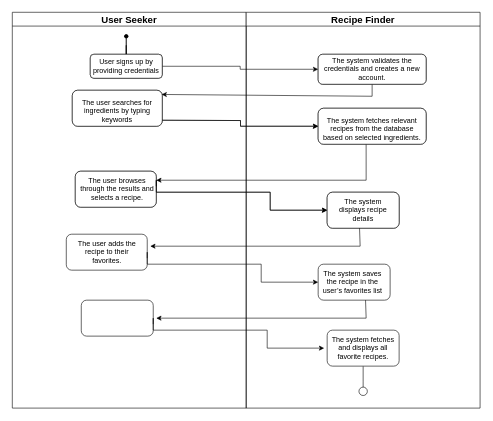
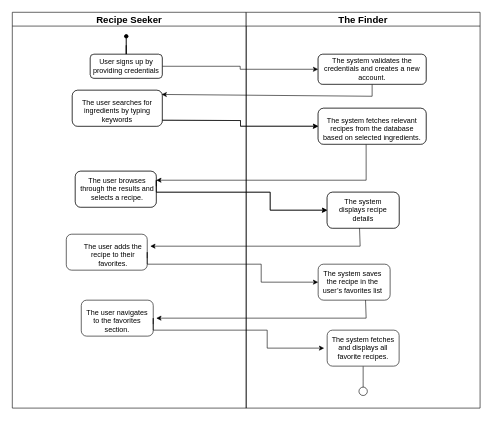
node "User Seeker": label "User Seeker" -> "Recipe Seeker"
node "Recipe Finder": label "Recipe Finder" -> "The Finder"
node "The user adds the recipe to their favorites.": moved (107, 252) -> (113, 255)
node "The user navigates to the favorites section.": added
